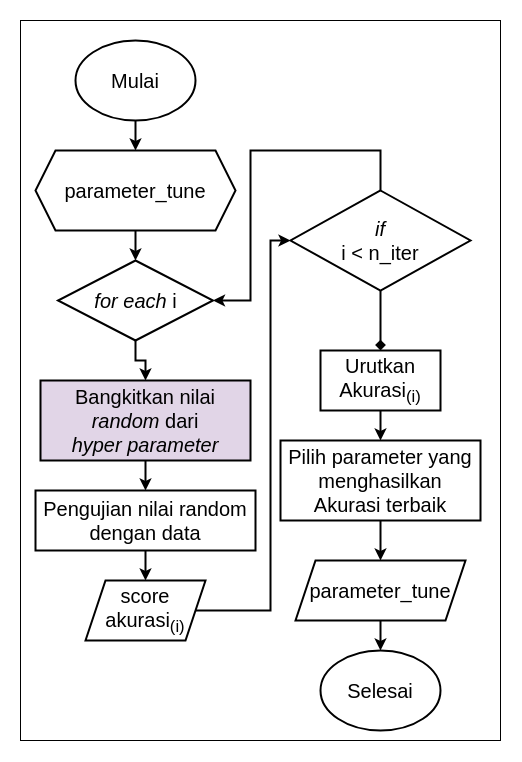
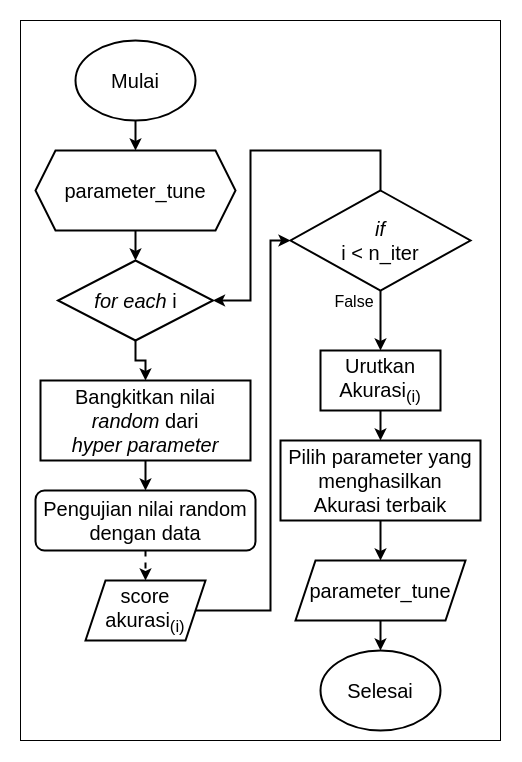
node "False": added
edge "if i < n_iter" -> "Urutkan Akurasi(i)": arrowhead diamond -> classic
node "Bangkitkan nilai random dari hyper parameter": fillcolor #e1d5e7 -> #ffffff
node "Pengujian nilai random dengan data": shape rectangle -> rounded rectangle
edge "Pengujian nilai random dengan data" -> "score akurasi(i)": style solid -> dashed
